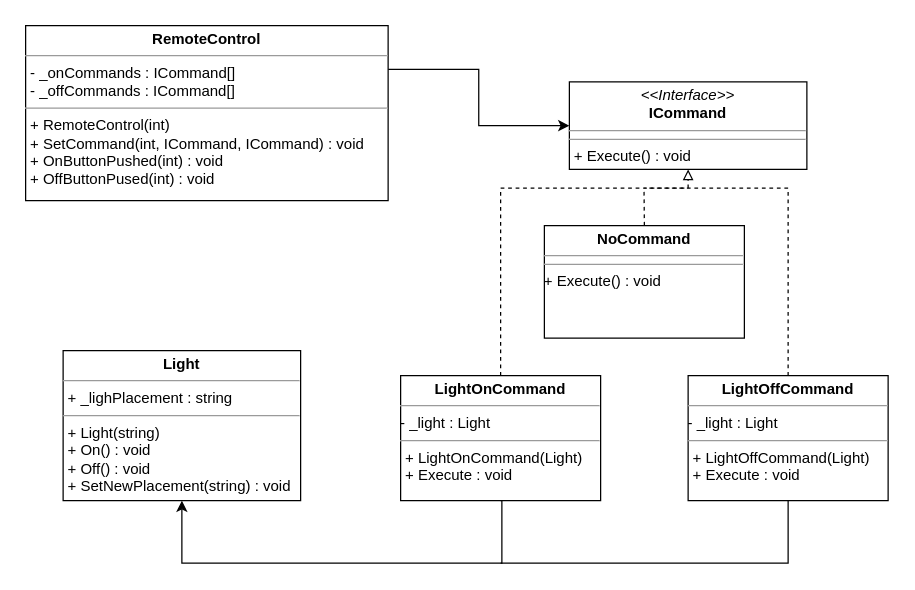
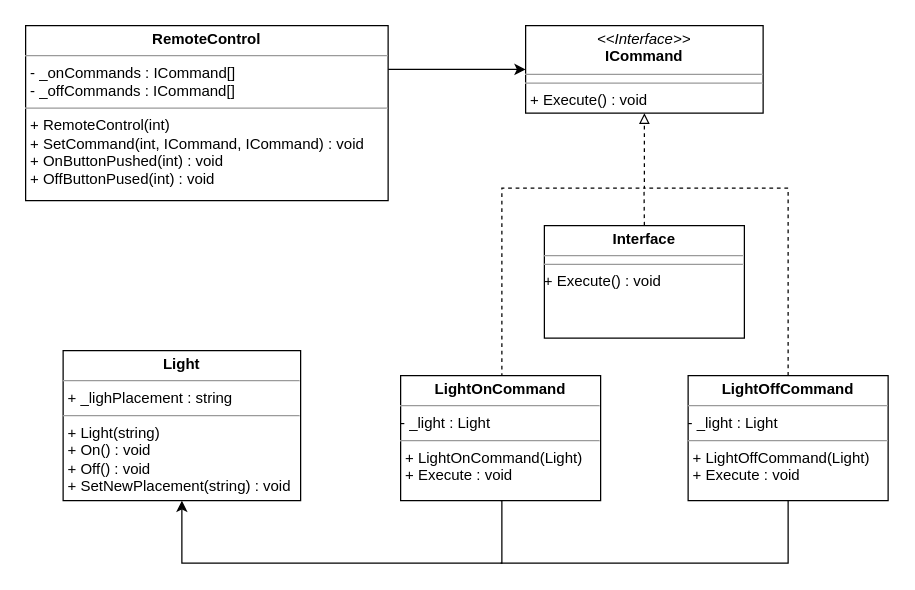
node "<<Interface>> ICommand + Execute() : void": moved (688, 126) -> (644, 69)
node "NoCommand + Execute() : void": label "NoCommand + Execute() : void" -> "Interface + Execute() : void"
